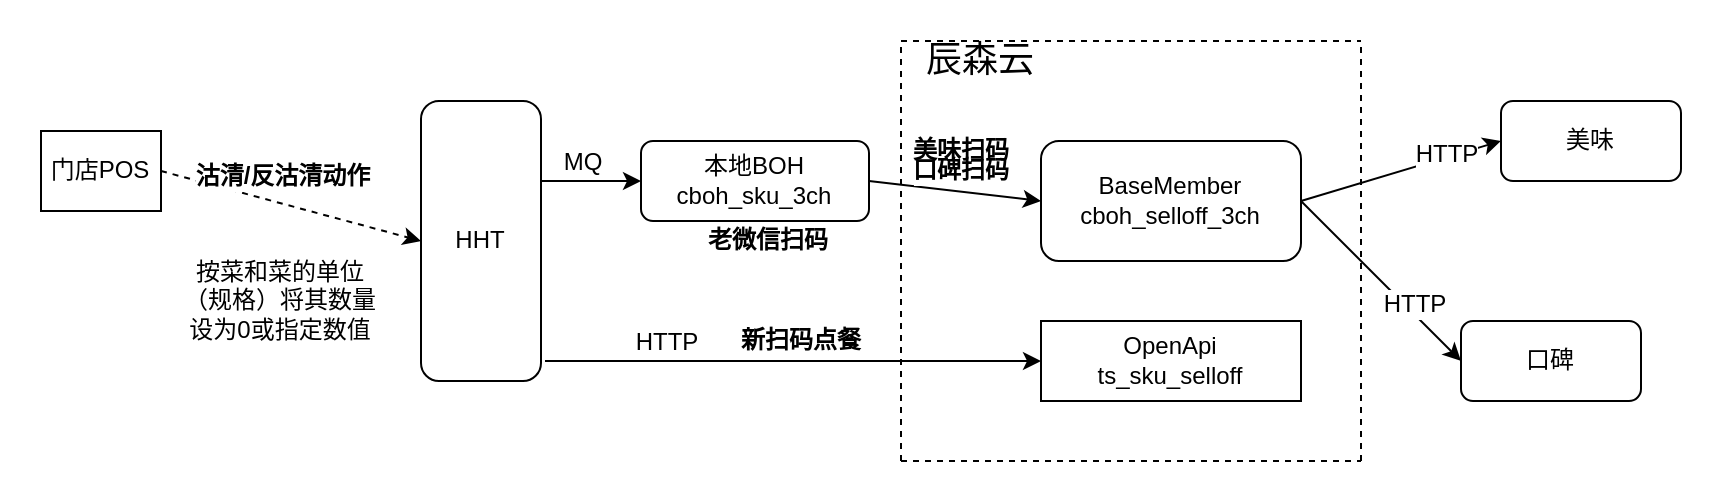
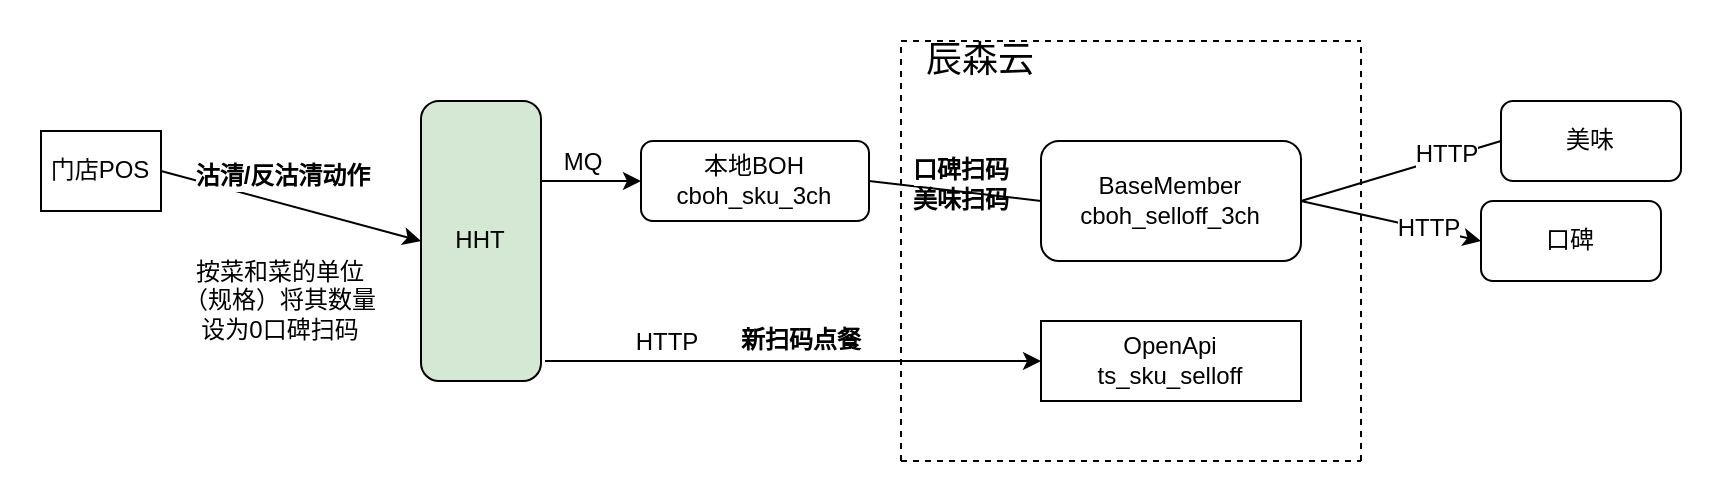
edge "BaseMember cboh_selloff_3ch" -> "美味": arrowhead classic -> none
node "美味扫码": moved (961, 151) -> (961, 201)
edge "本地BOH cboh_sku_3ch" -> "BaseMember cboh_selloff_3ch": arrowhead classic -> none
edge "门店POS" -> "HHT": style dashed -> solid
node "HHT": fillcolor #ffffff -> #d5e8d4
node "老微信扫码": removed
node "按菜和菜的单位（规格）将其数量设为0或指定数值": label "按菜和菜的单位（规格）将其数量设为0或指定数值" -> "按菜和菜的单位（规格）将其数量设为0口碑扫码"
node "口碑": moved (1551, 361) -> (1571, 241)
